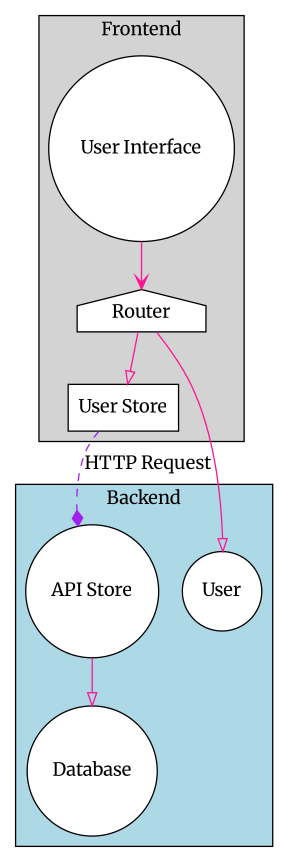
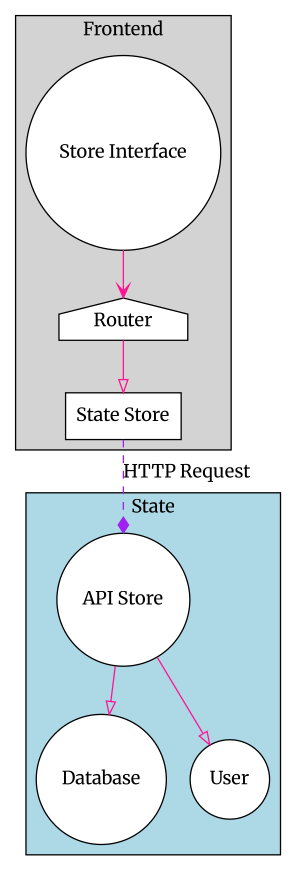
node "User Interface": label "User Interface" -> "Store Interface"
node "User Store": label "User Store" -> "State Store"
edge "Router" -> "User": now "API Store" -> "User"
cluster "Backend": label "Backend" -> "State"
